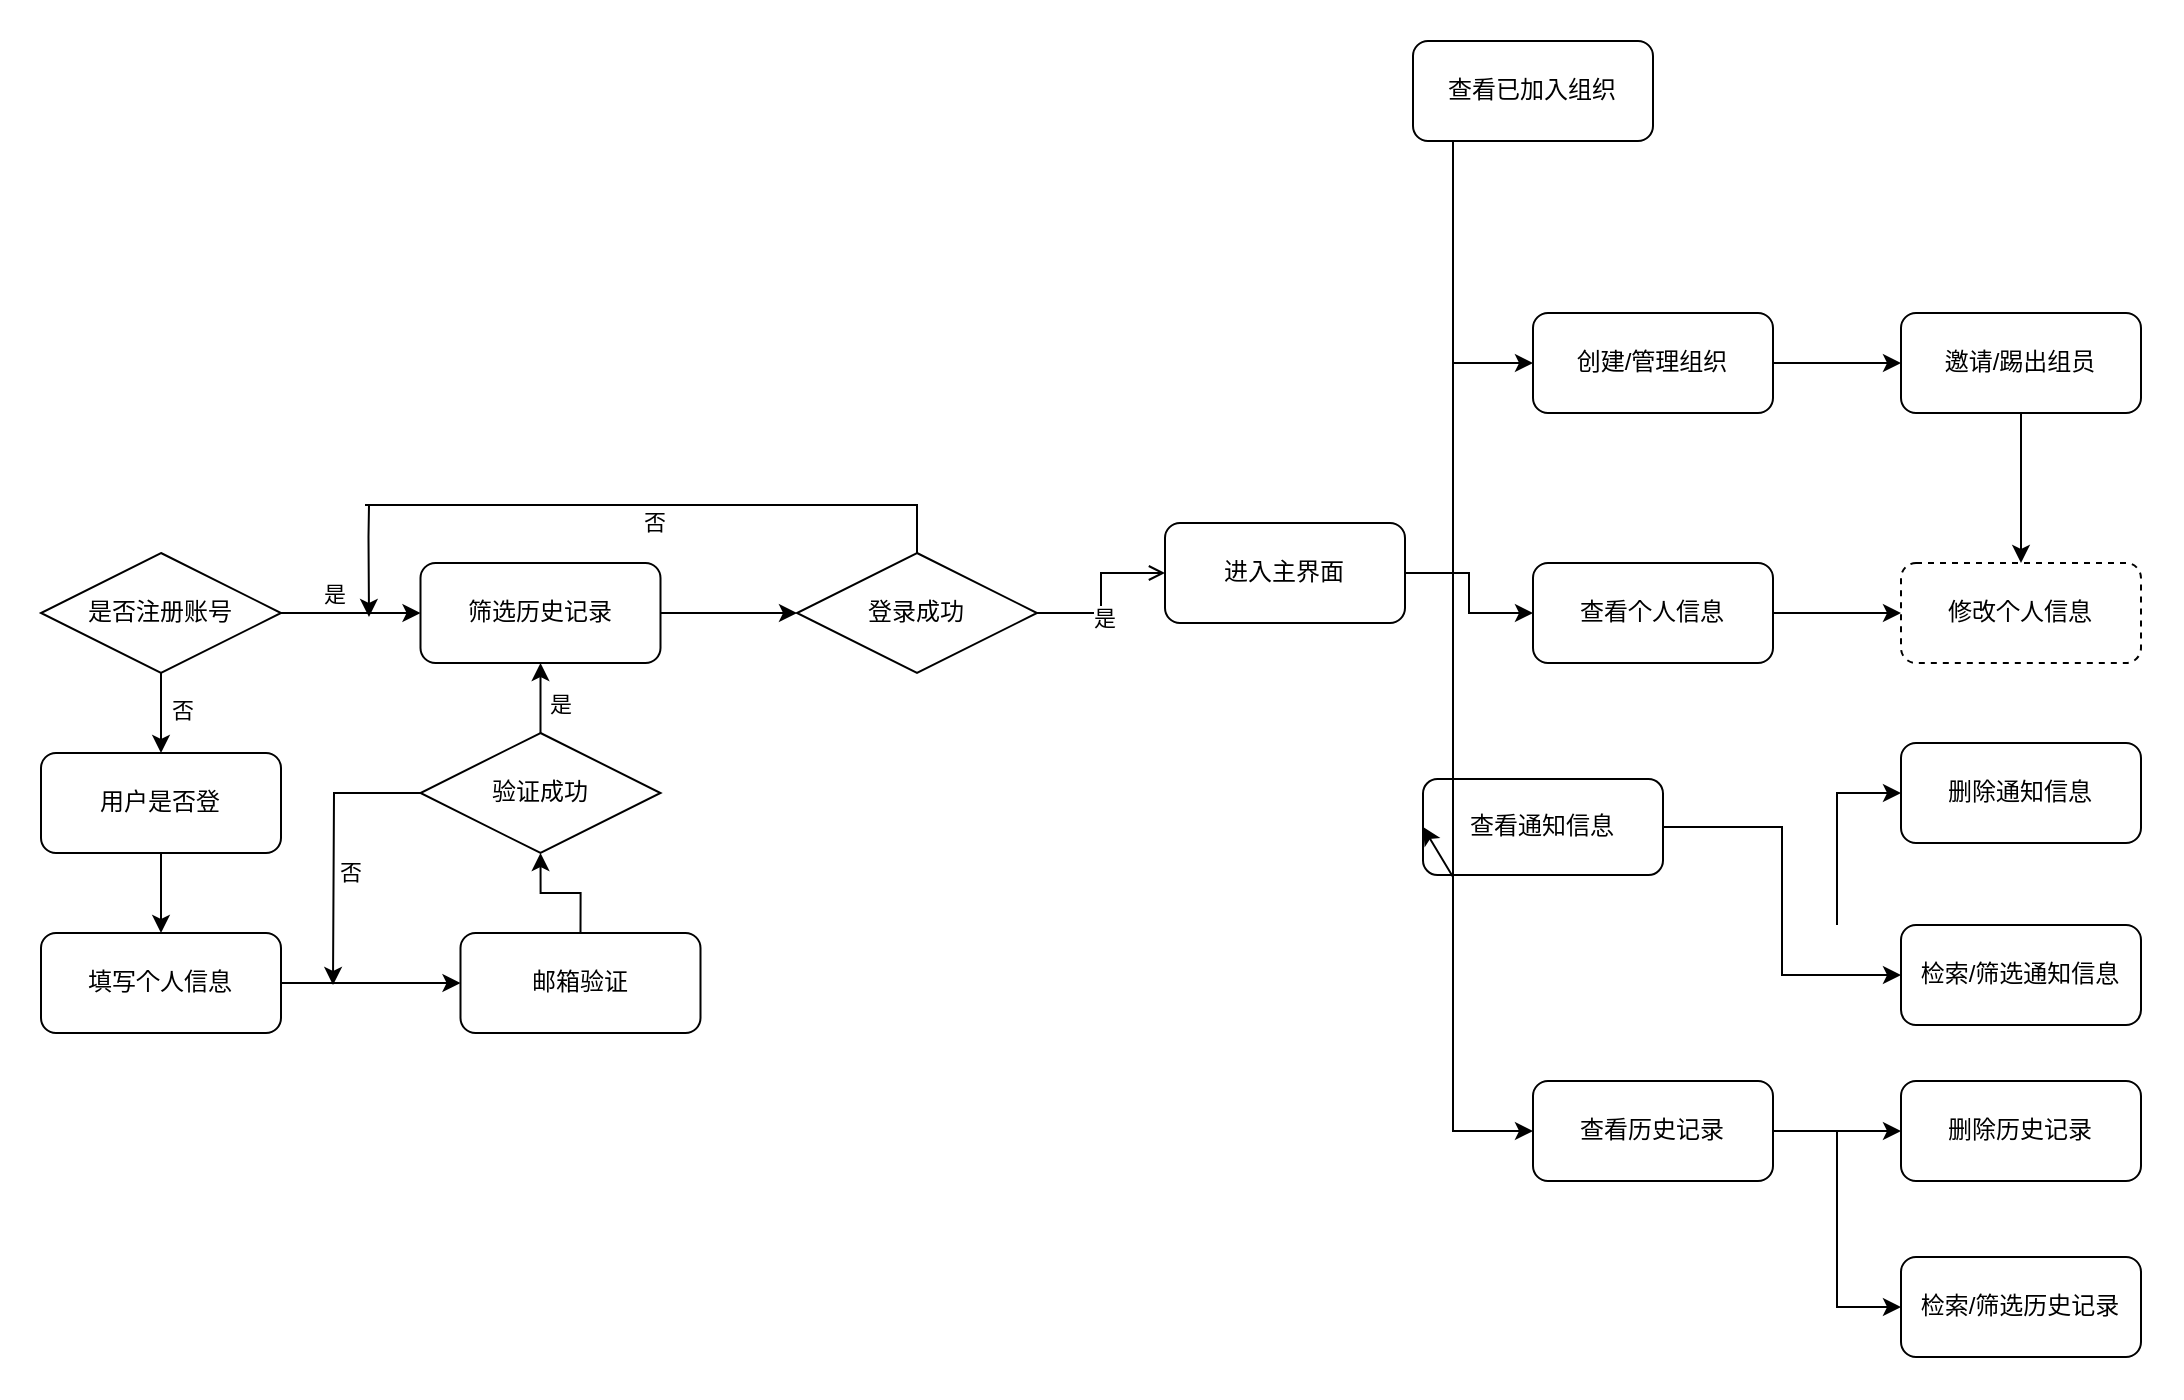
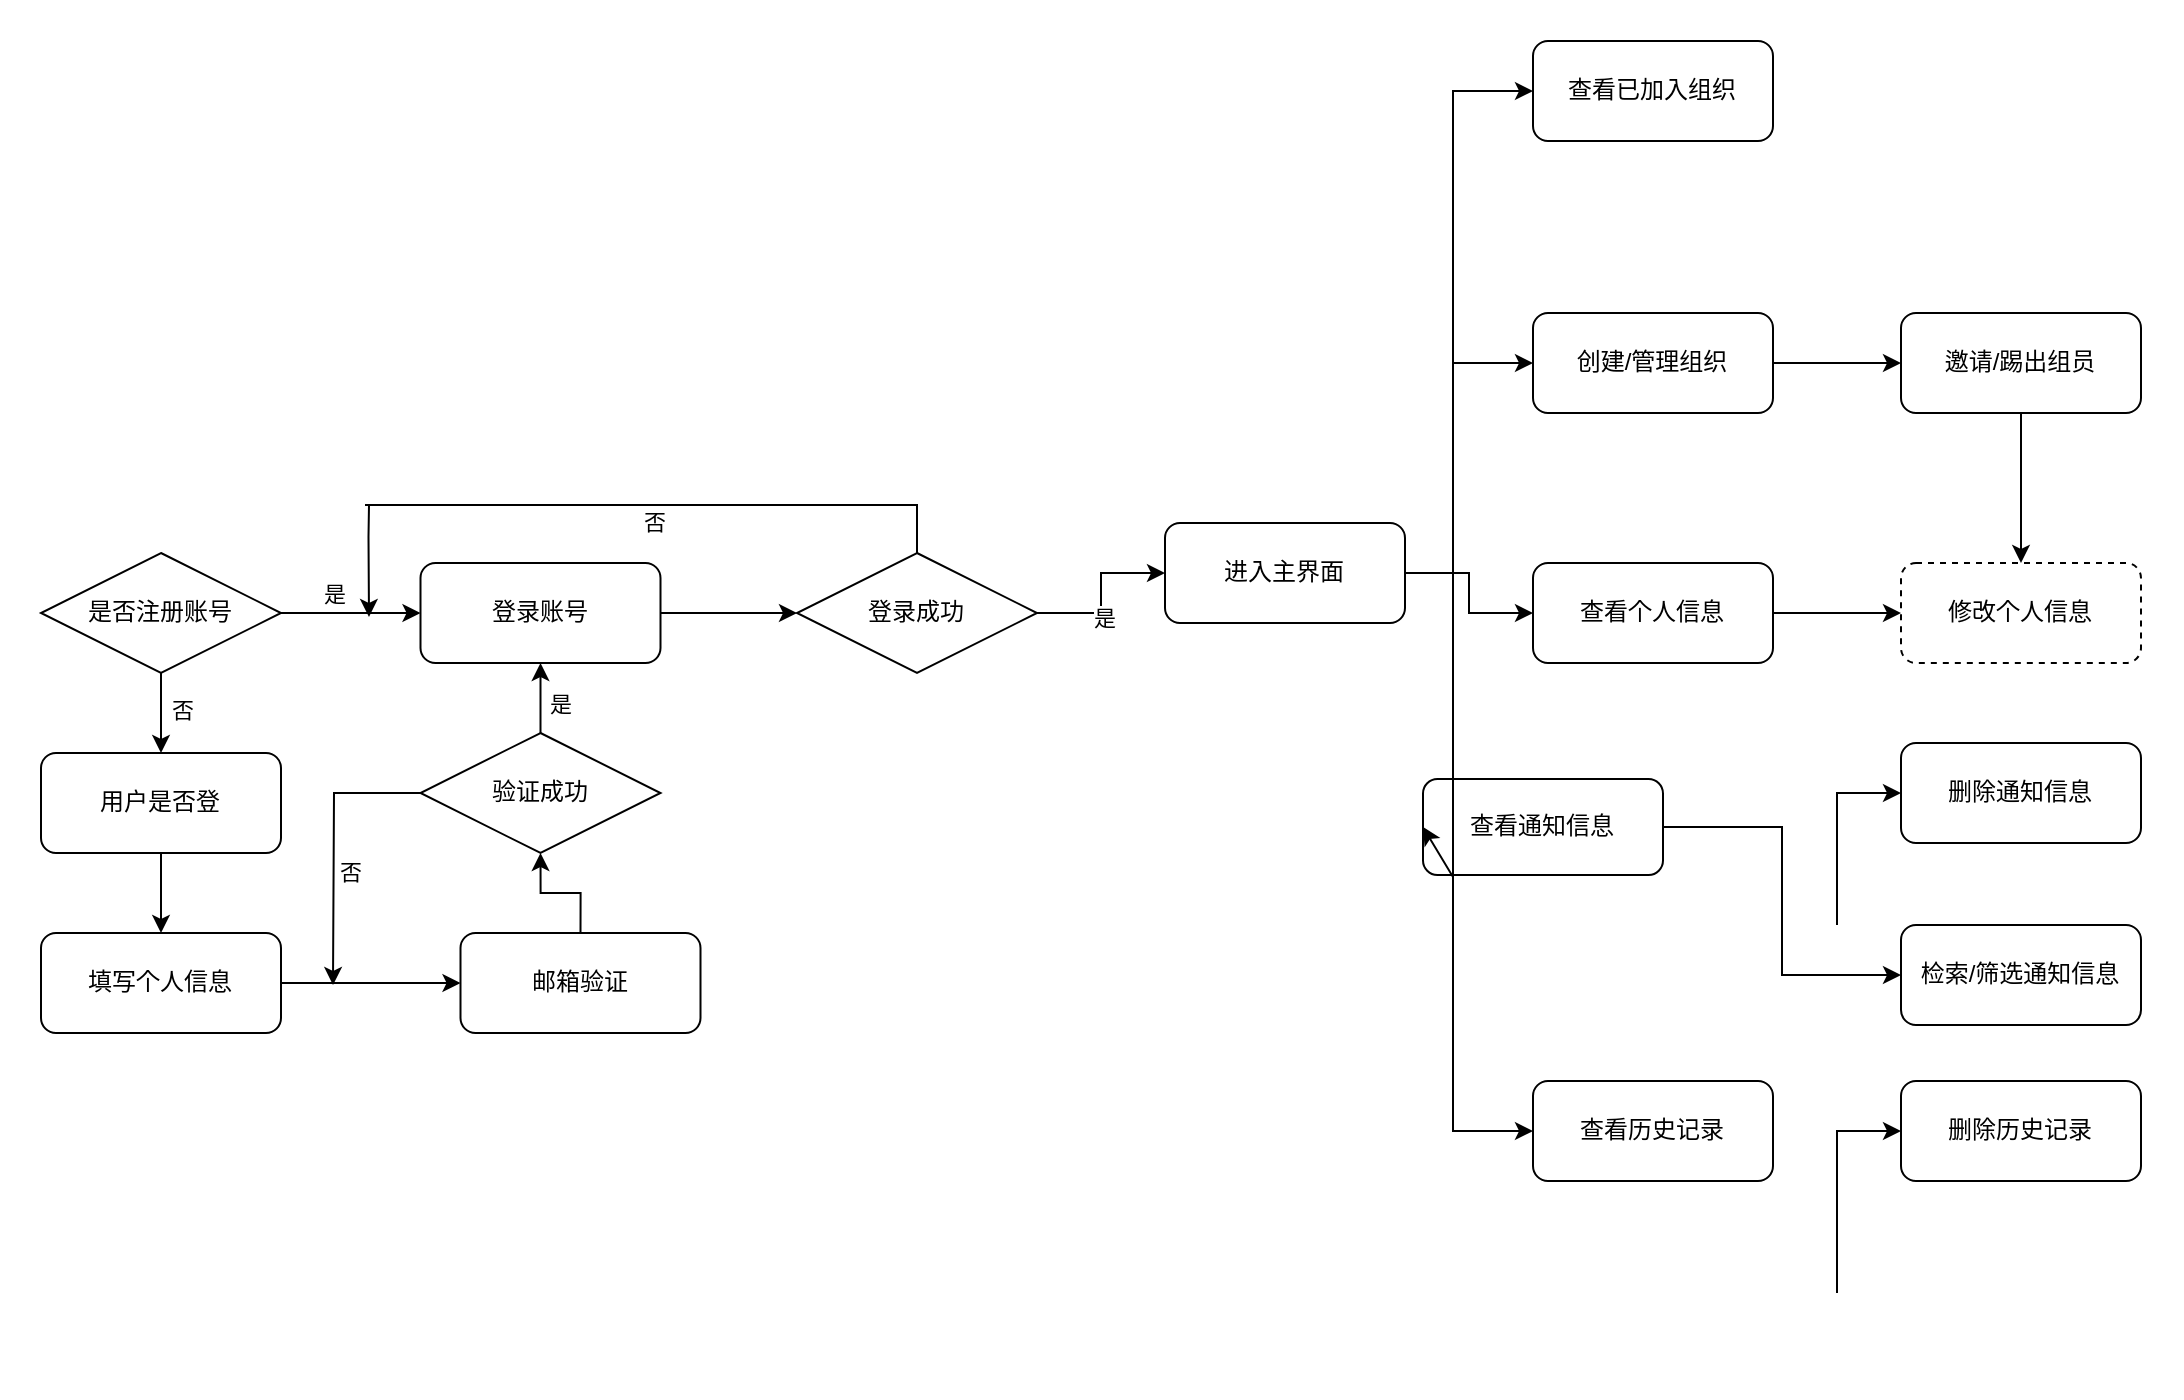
node "查看已加入组织": moved (1533, 91) -> (1653, 91)
edge "登录成功" -> "进入主界面": arrowhead open -> classic
node "筛选历史记录": label "筛选历史记录" -> "登录账号"
edge "查看历史记录" -> "检索/筛选历史记录": removed
node "检索/筛选历史记录": removed
